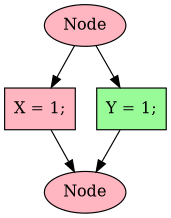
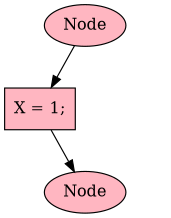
node "Y = 1;": removed
